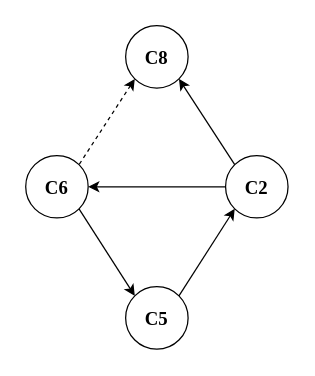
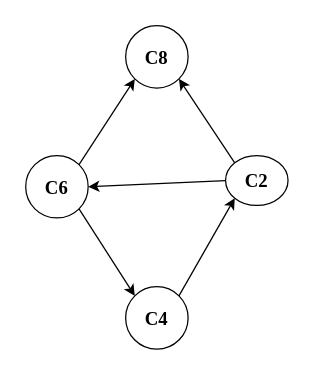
edge "C6" -> "C8": style dashed -> solid
node "C2": size 63x63 -> 63x50
node "C5": label "C5" -> "C4"
